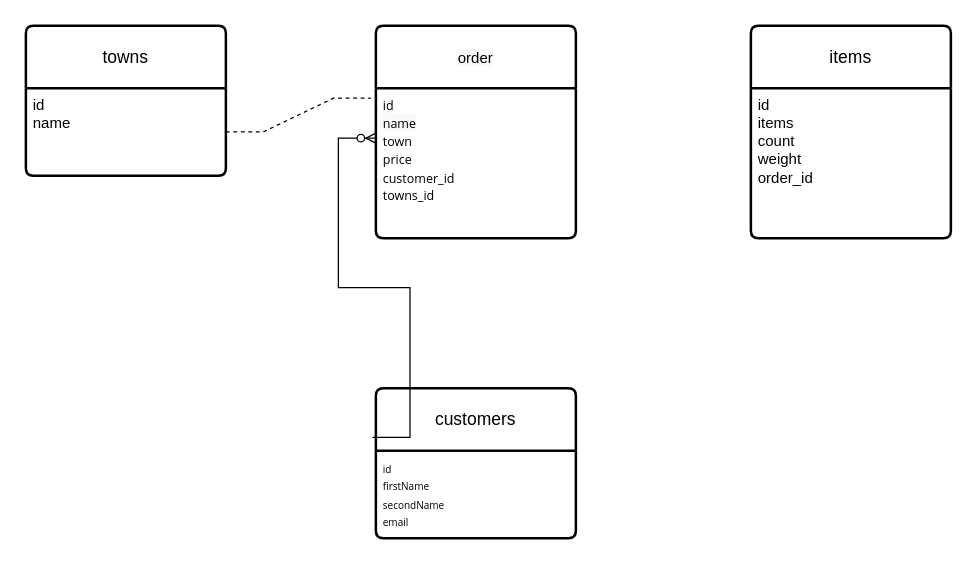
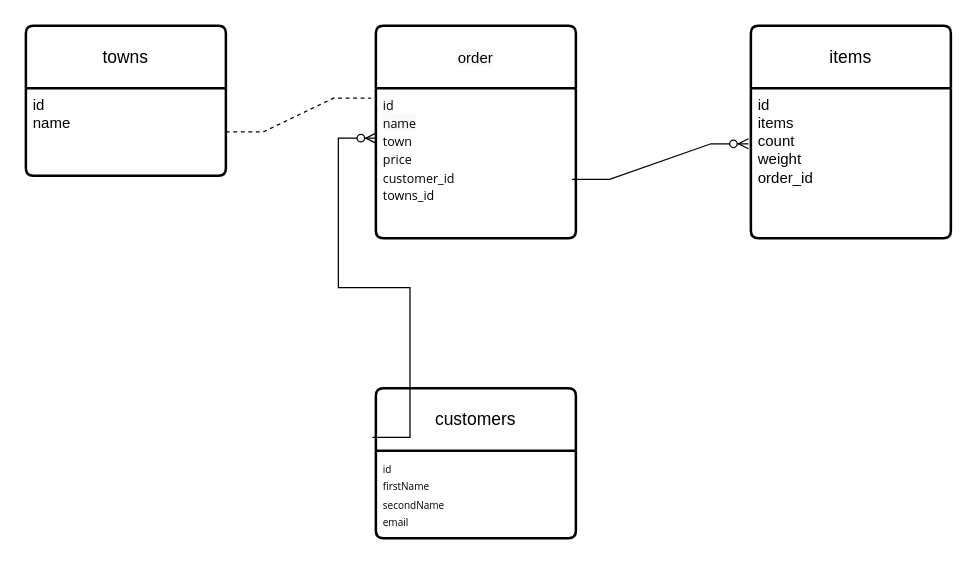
edge "idnametownpricecustomer_id towns_id" -> "id items count weight order_id": added
